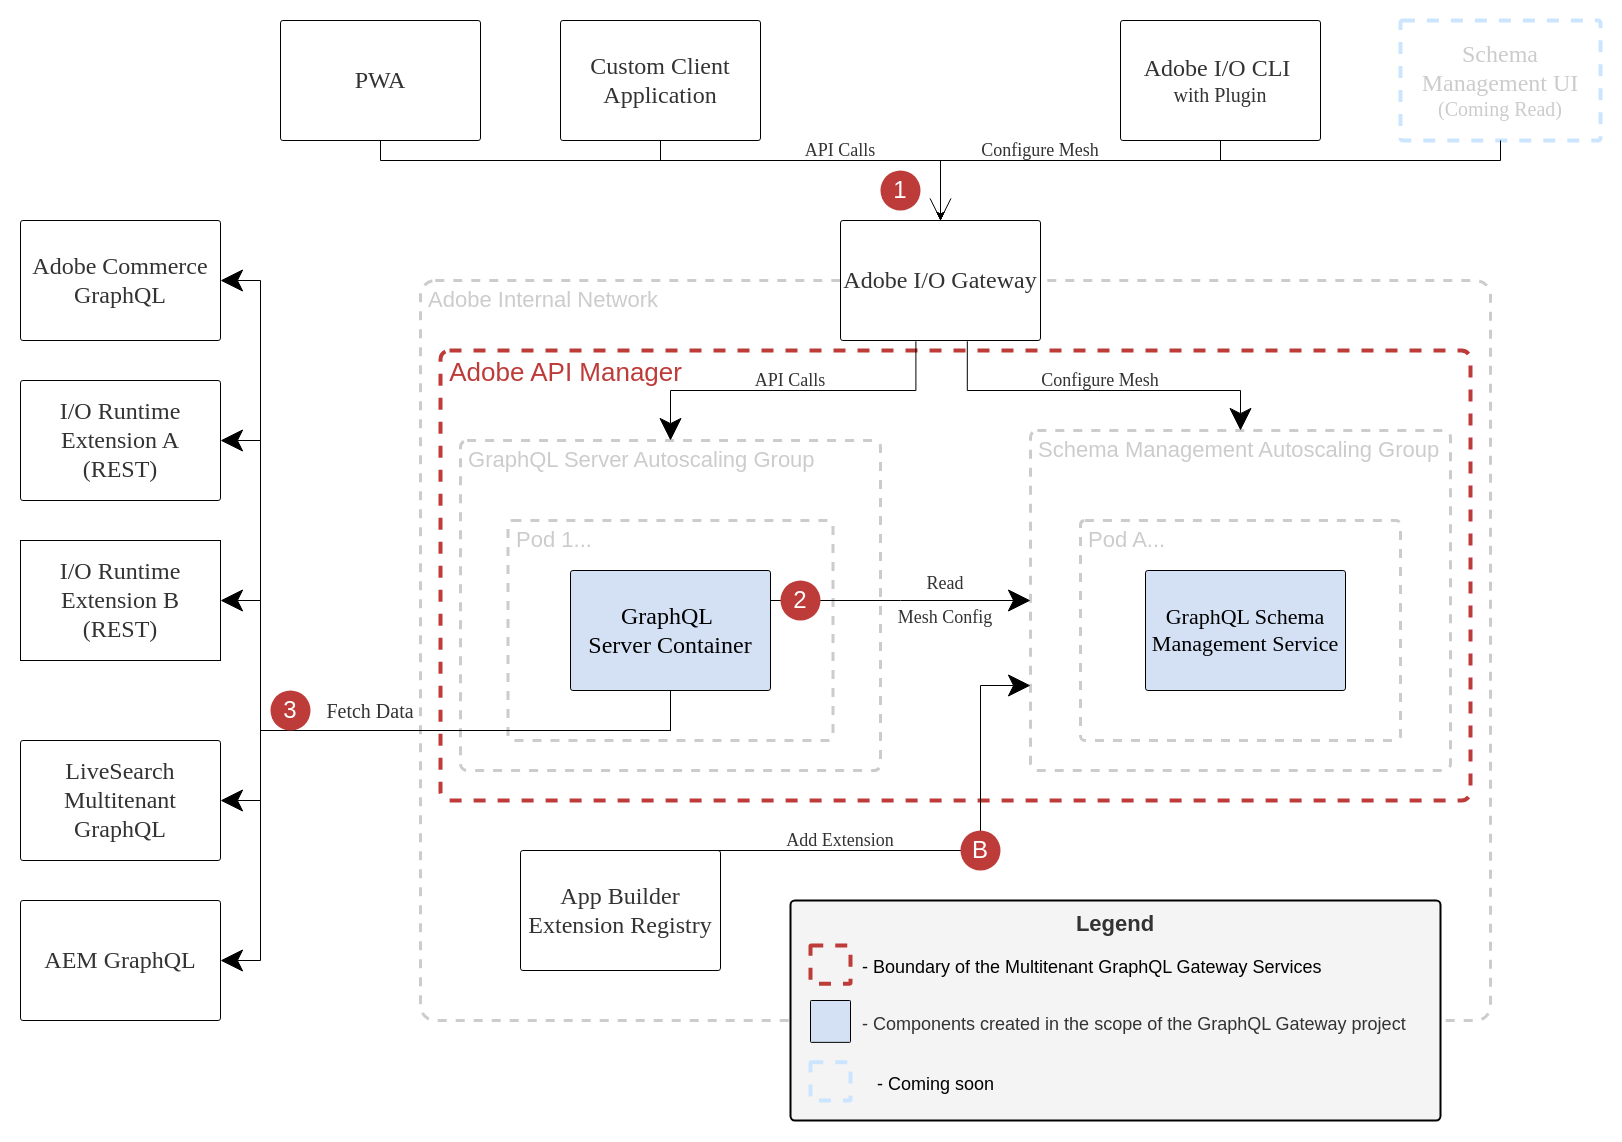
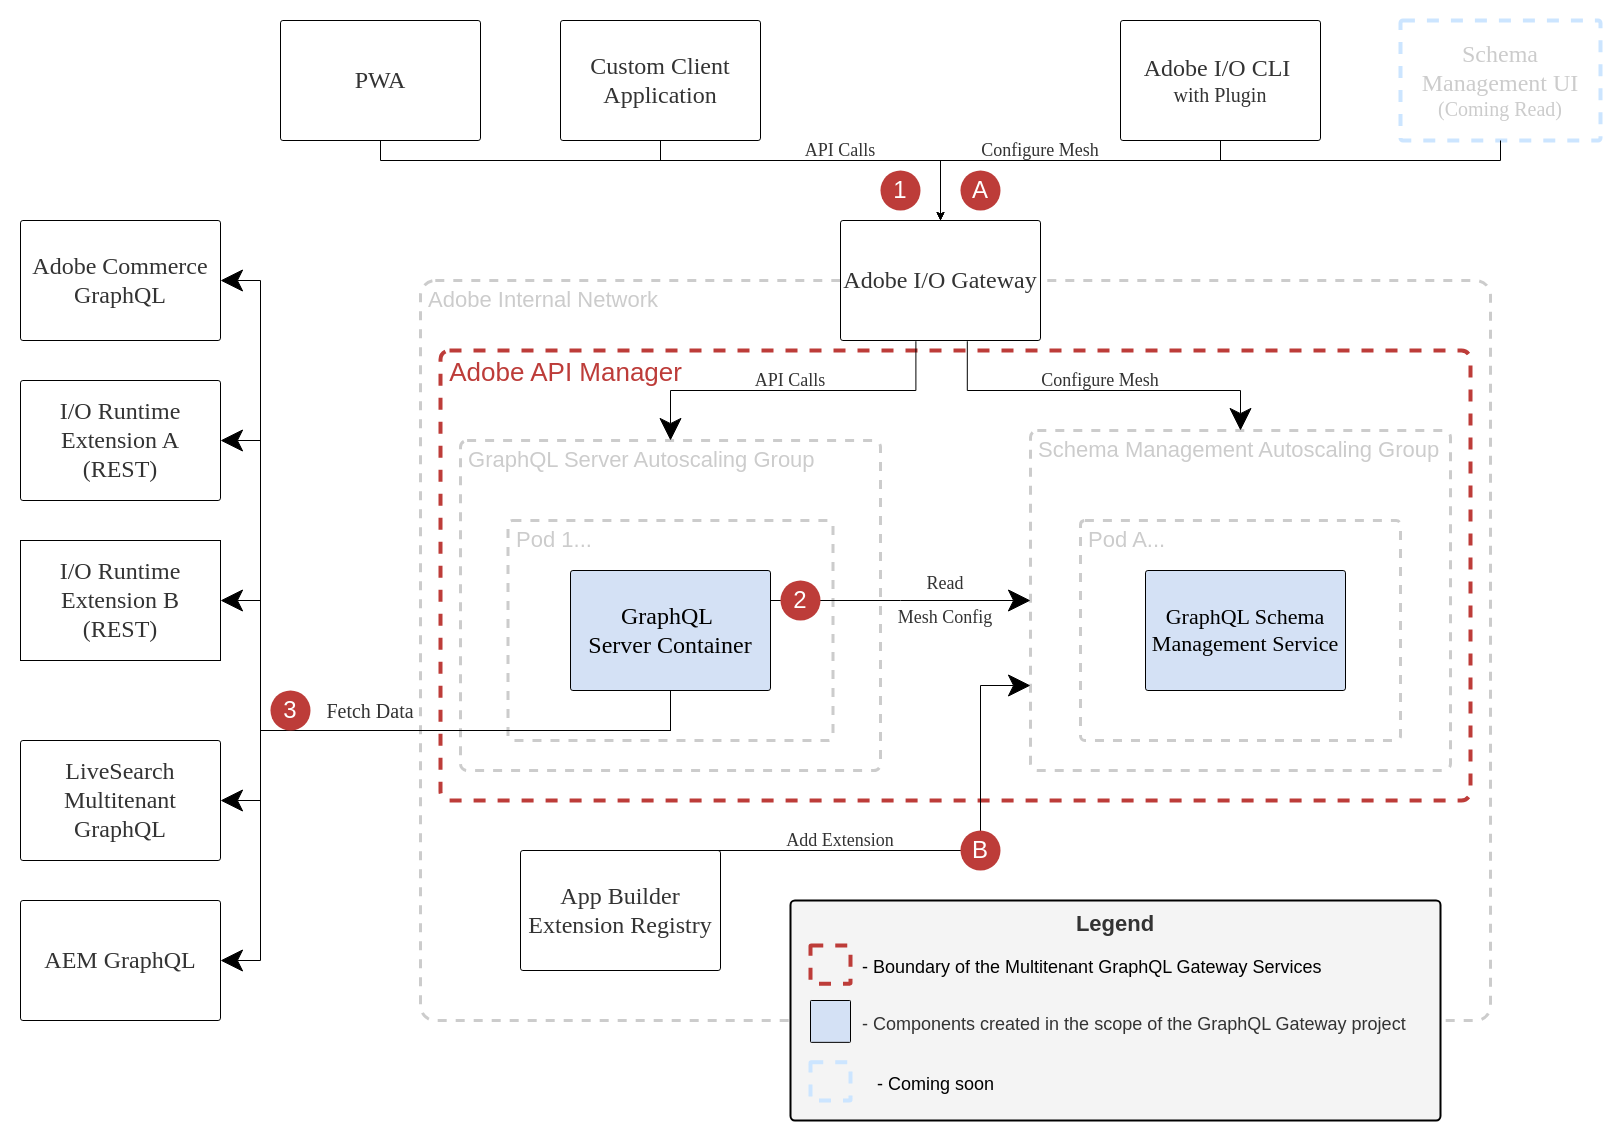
node "A": added
edge "Schema Management UI (Coming Read)" -> "Adobe I/O Gateway": arrowhead open -> none
